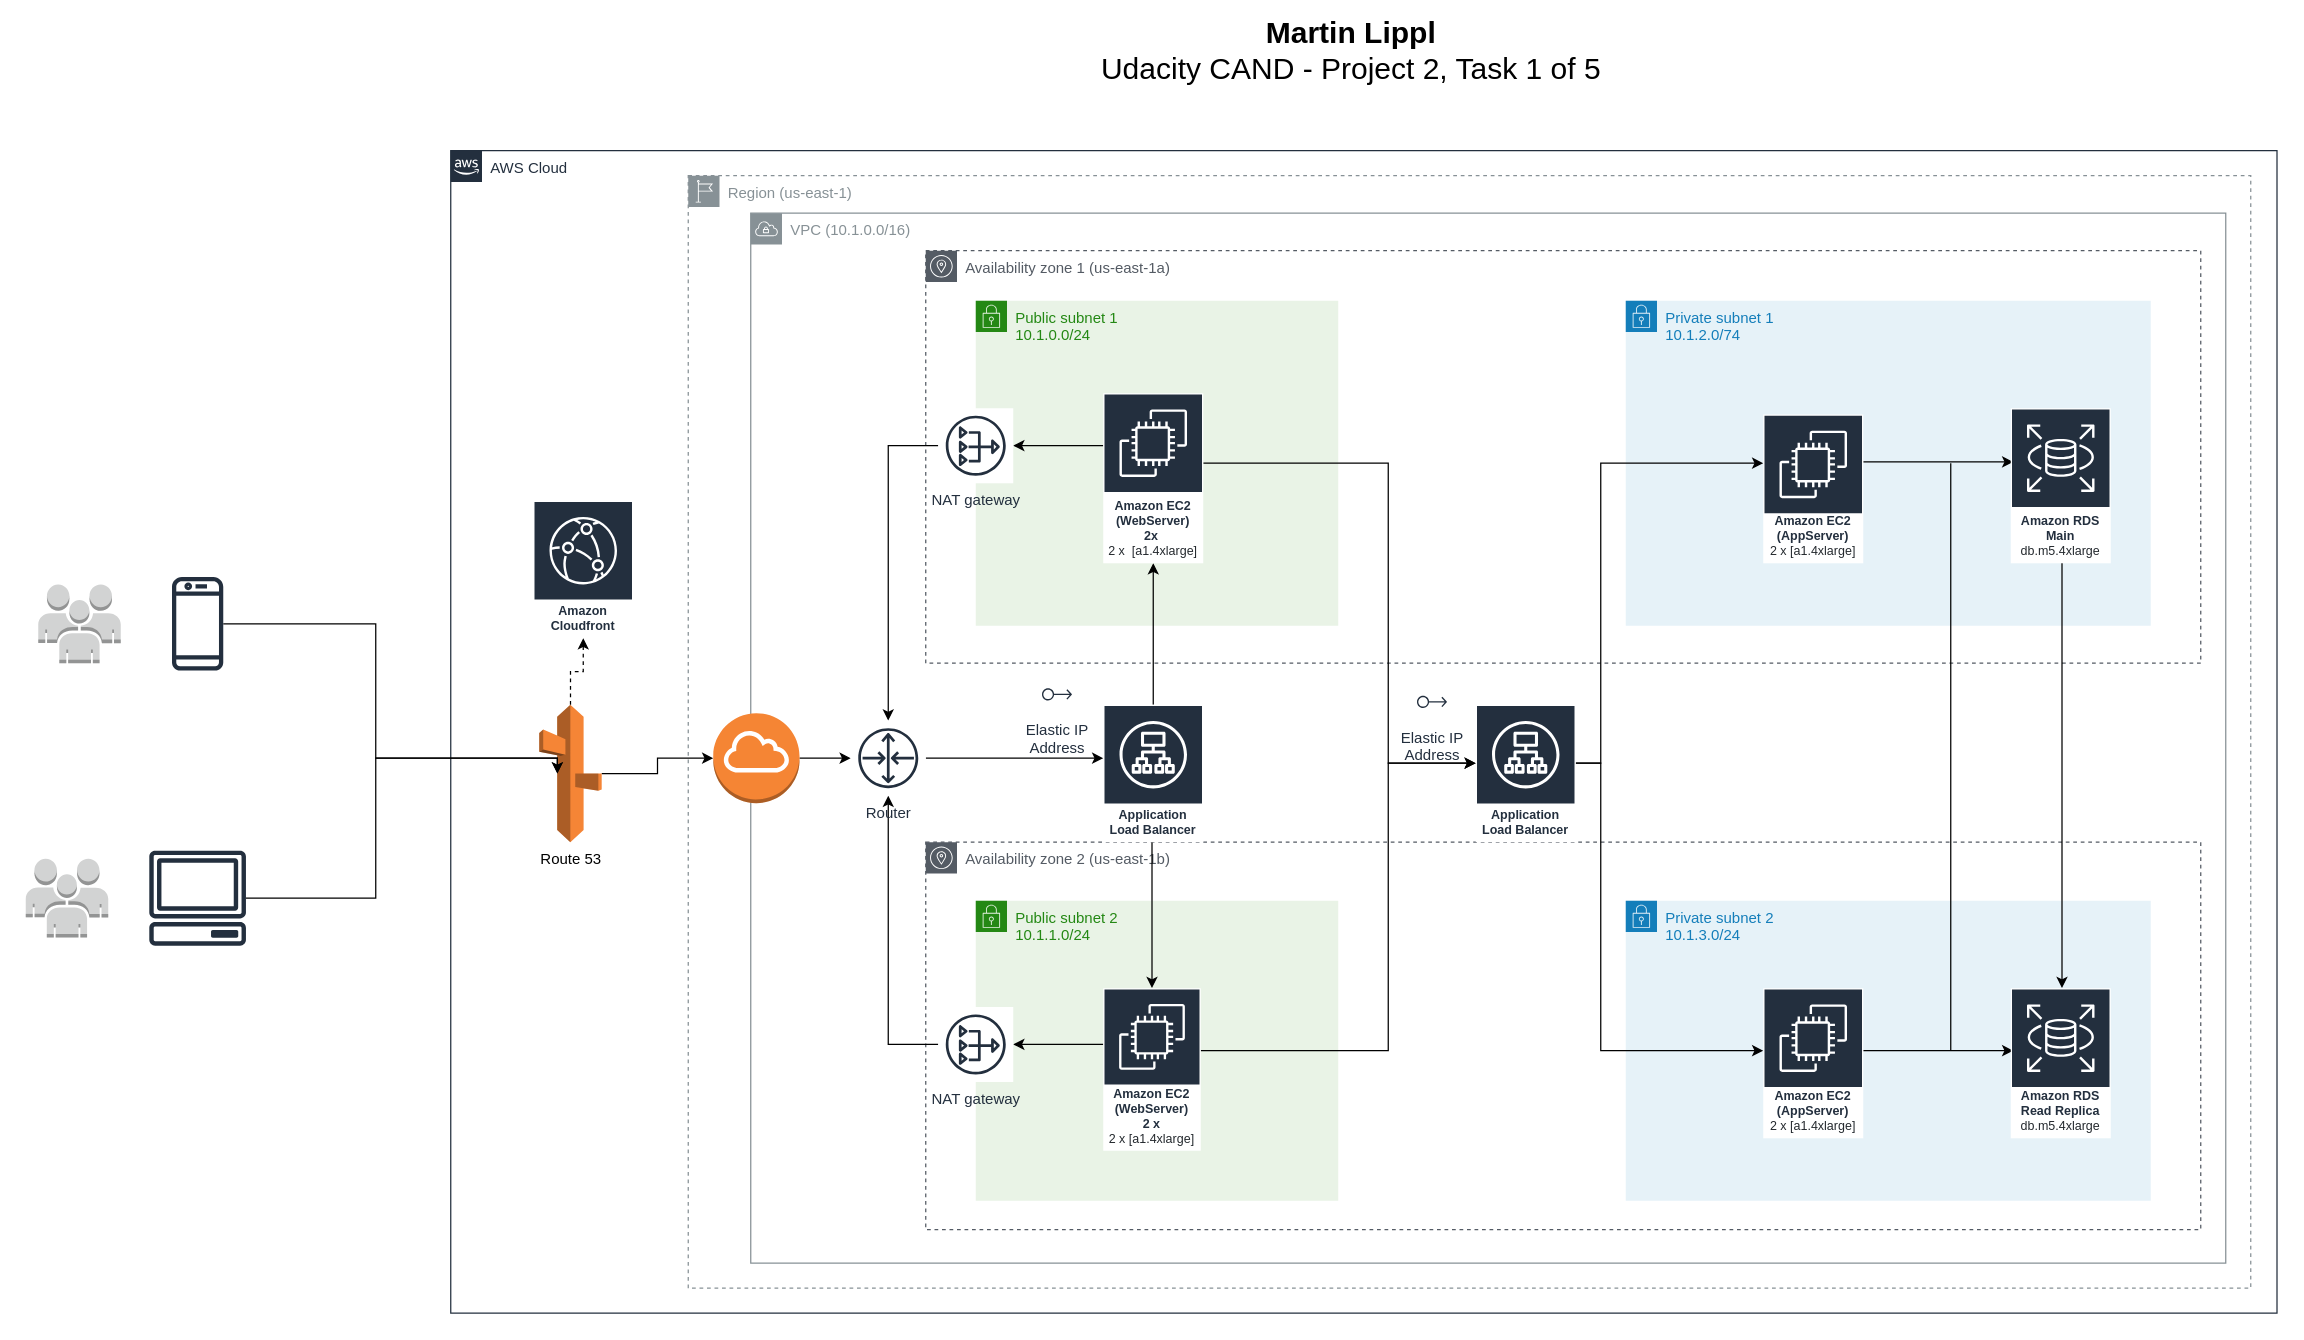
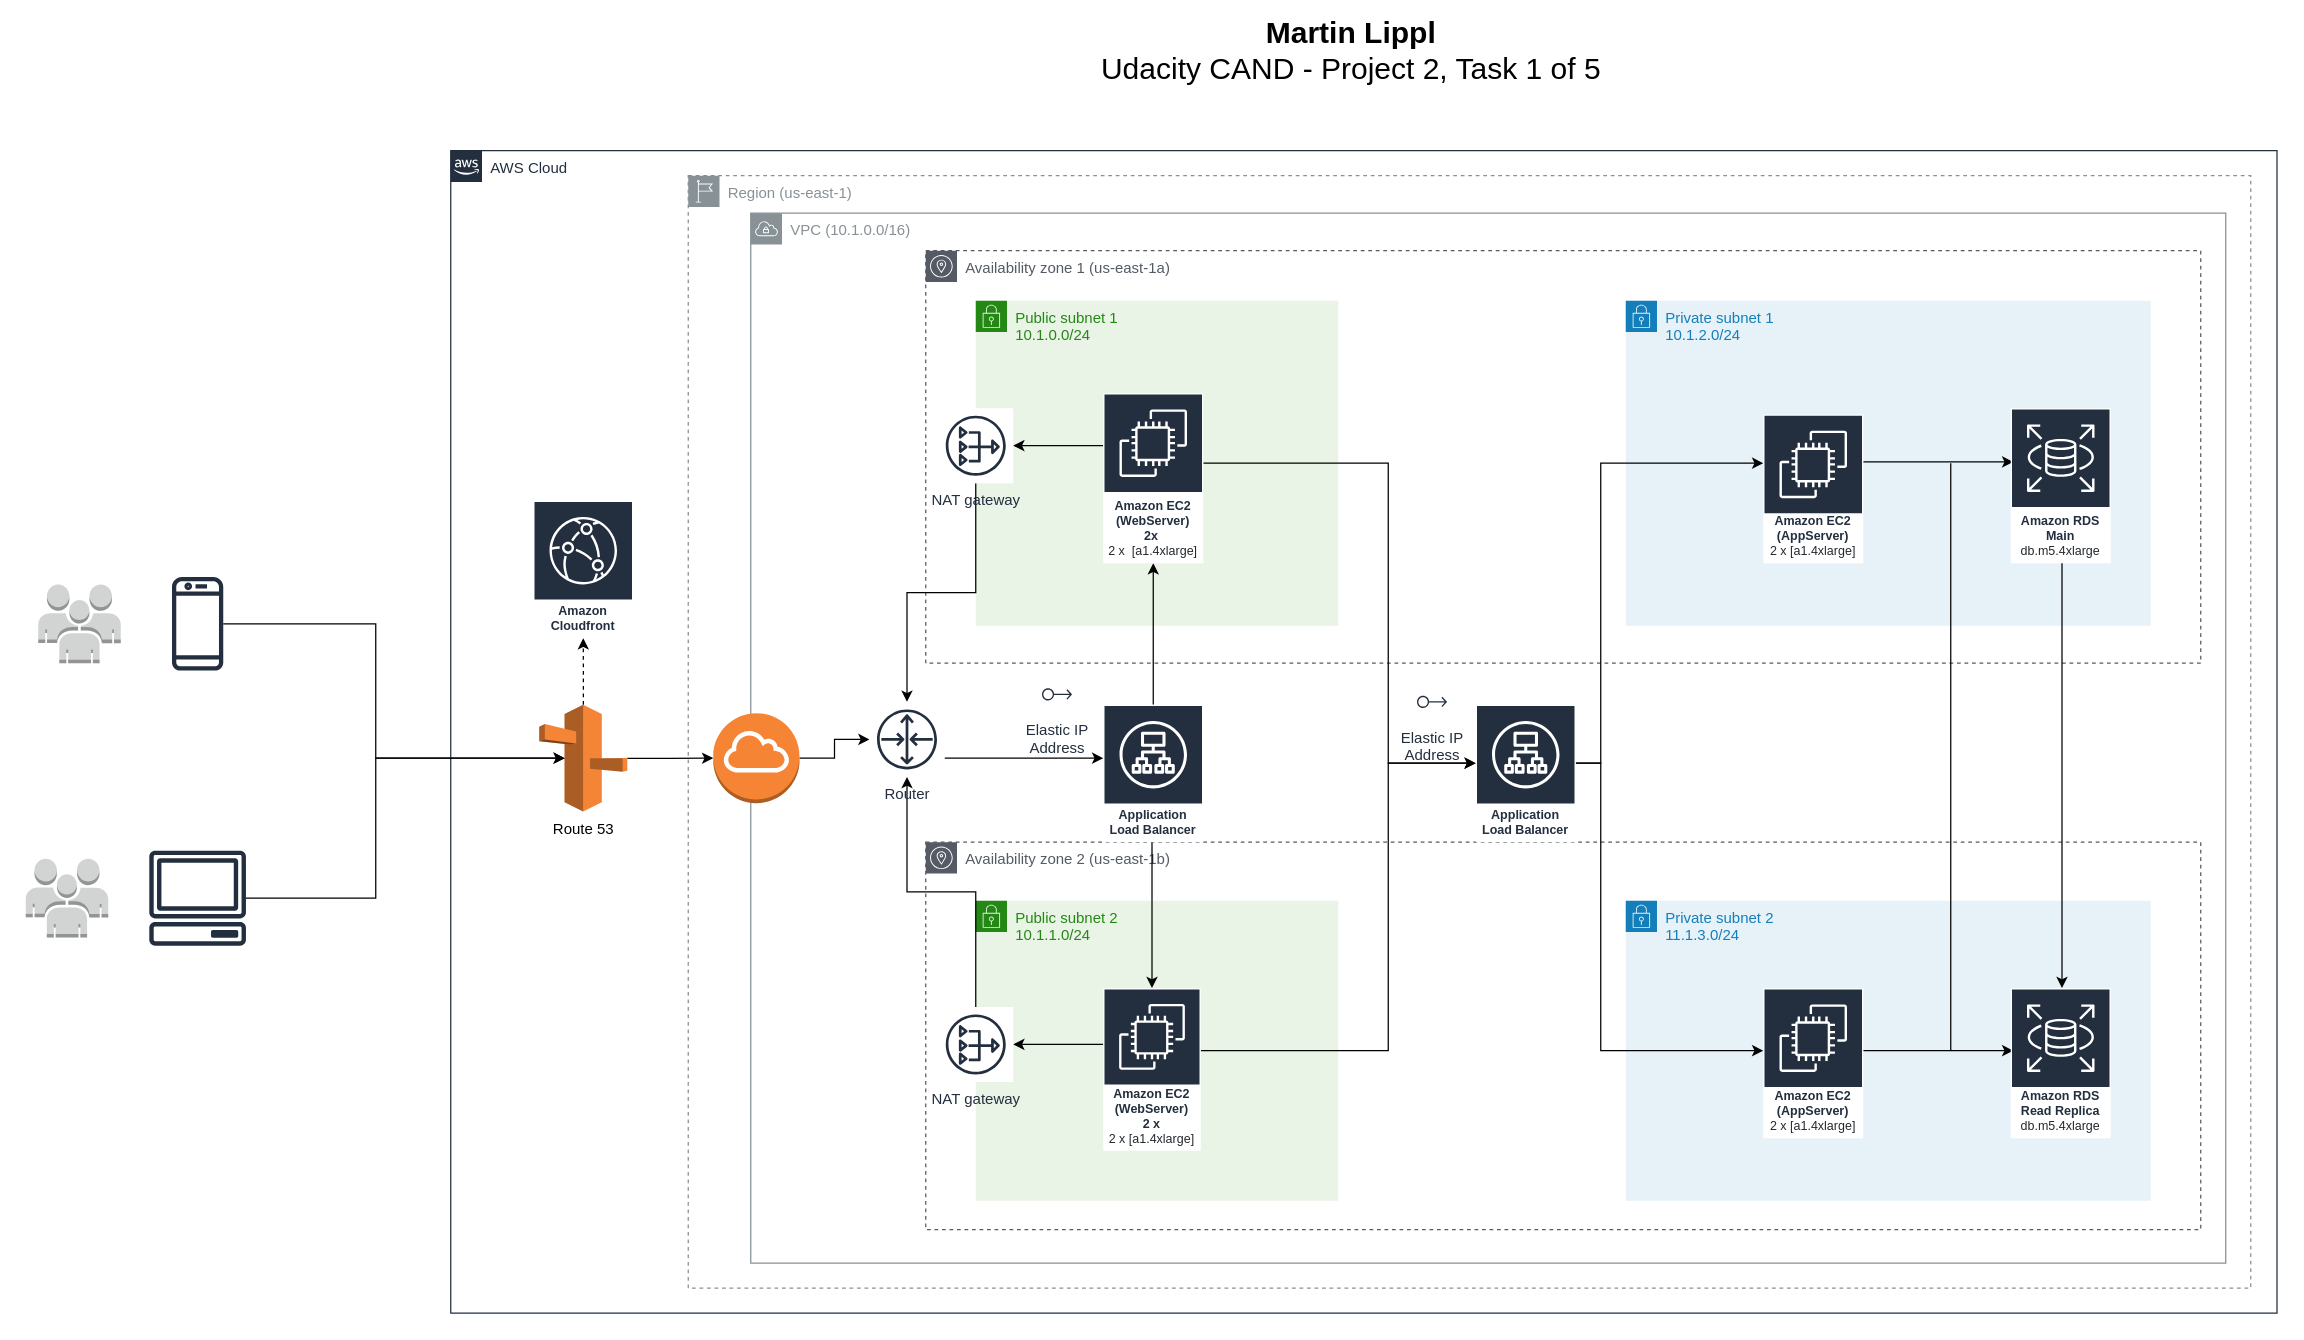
node "Private subnet 1 10.1.2.0/74": label "Private subnet 1 10.1.2.0/74" -> "Private subnet 1 10.1.2.0/24"
node "Router": moved (888, 758) -> (907, 739)
node "Route 53": size 63x138 -> 88x107
node "Private subnet 2 10.1.3.0/24": label "Private subnet 2 10.1.3.0/24" -> "Private subnet 2 11.1.3.0/24"
